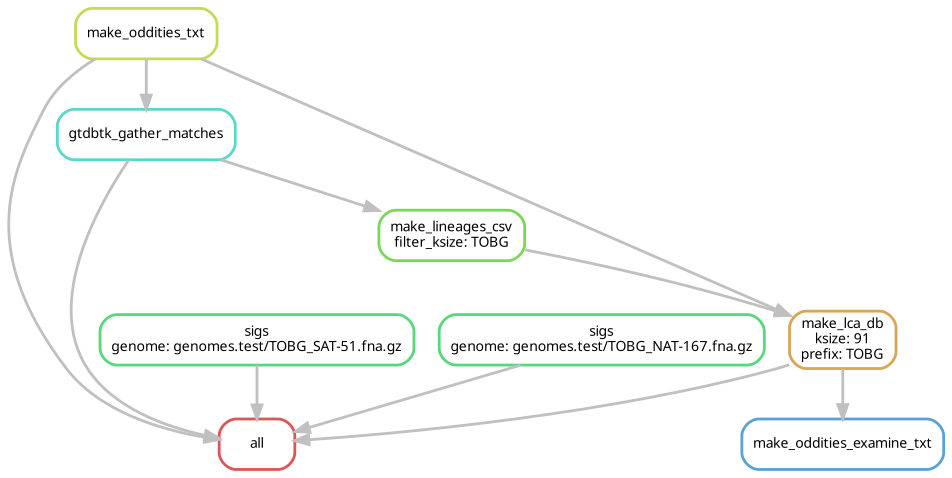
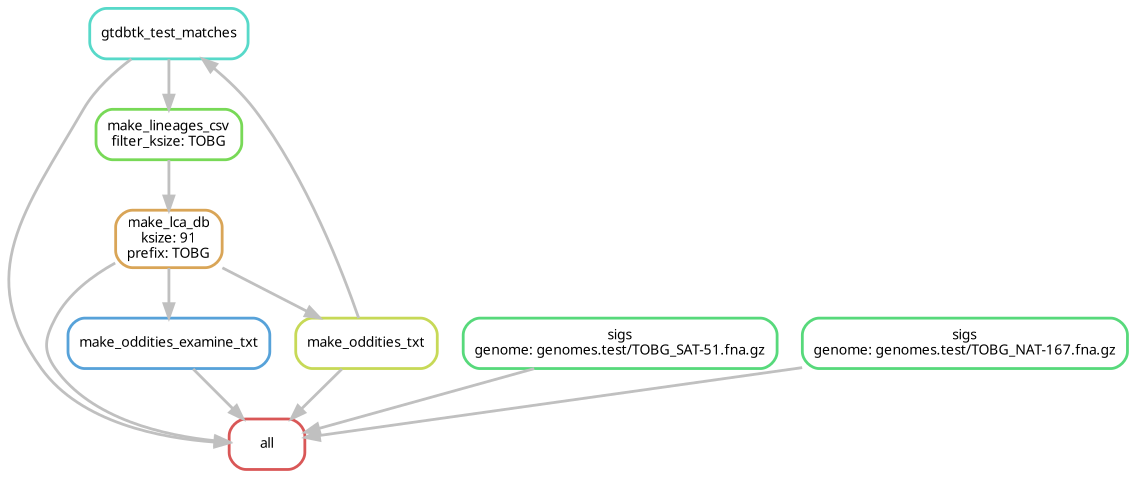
node "gtdbtk_gather_matches": label "gtdbtk_gather_matches" -> "gtdbtk_test_matches"
edge "make_oddities_txt" -> "make_lca_db ksize: 91 prefix: TOBG": reversed
edge "make_oddities_examine_txt" -> "all": added
